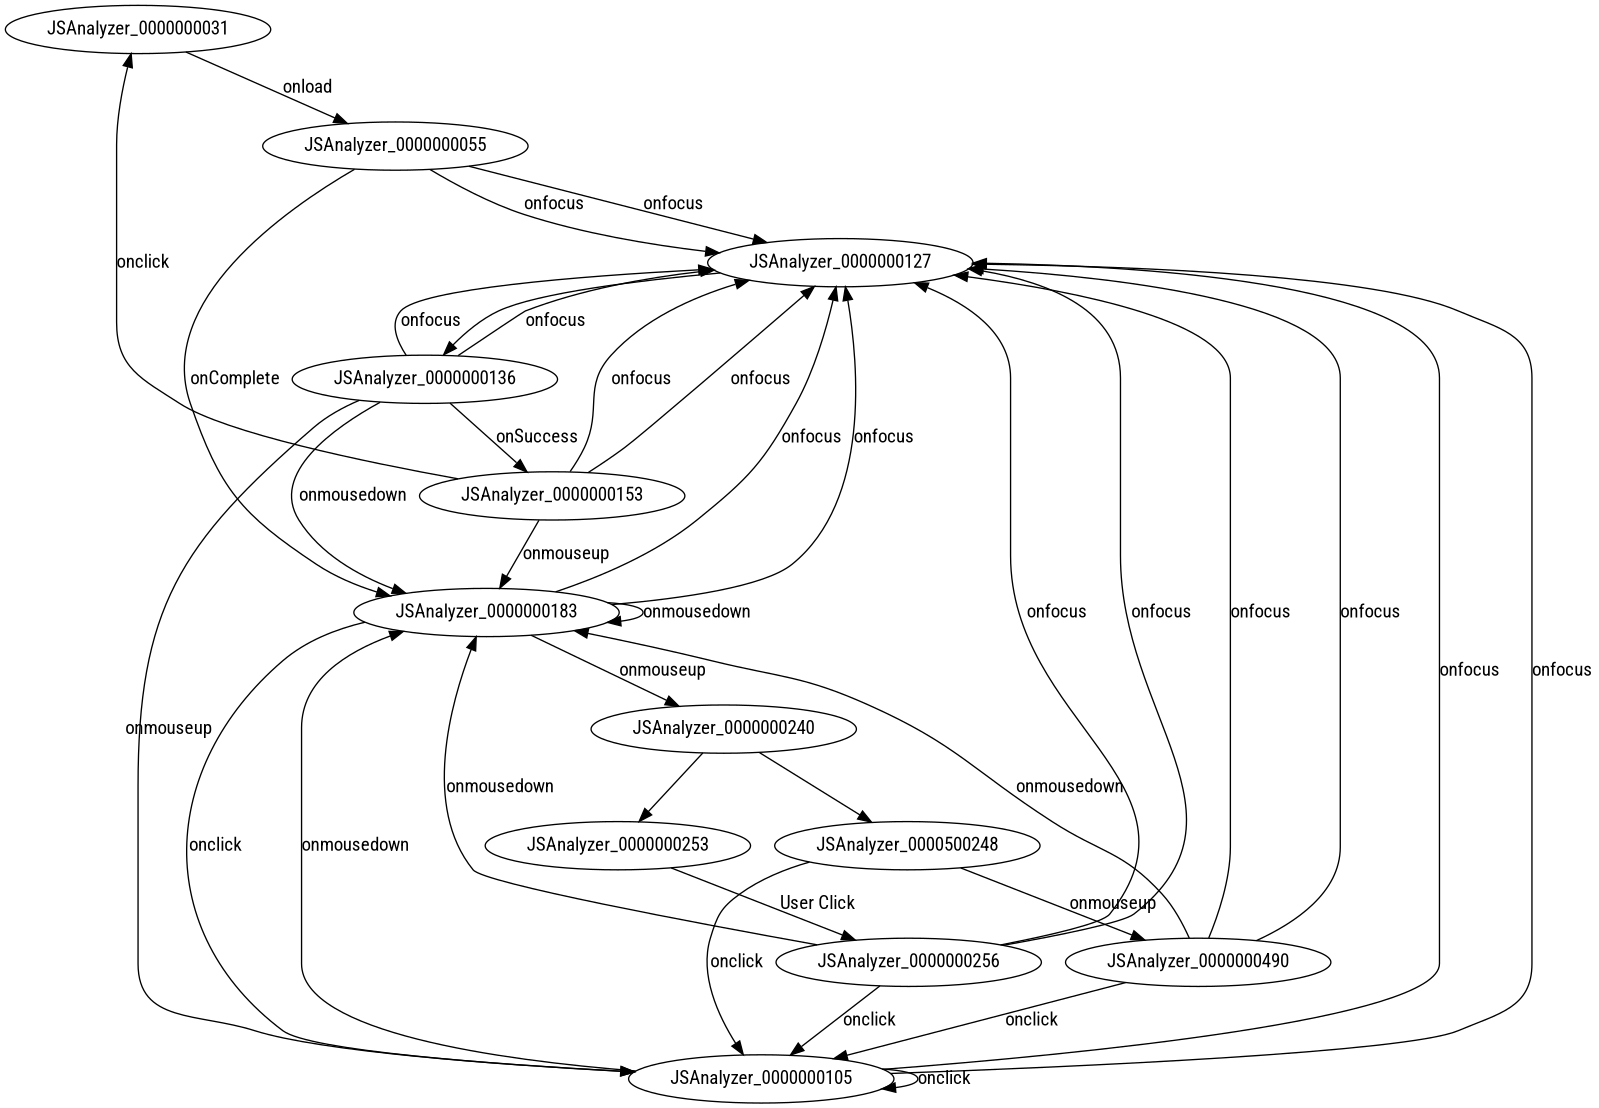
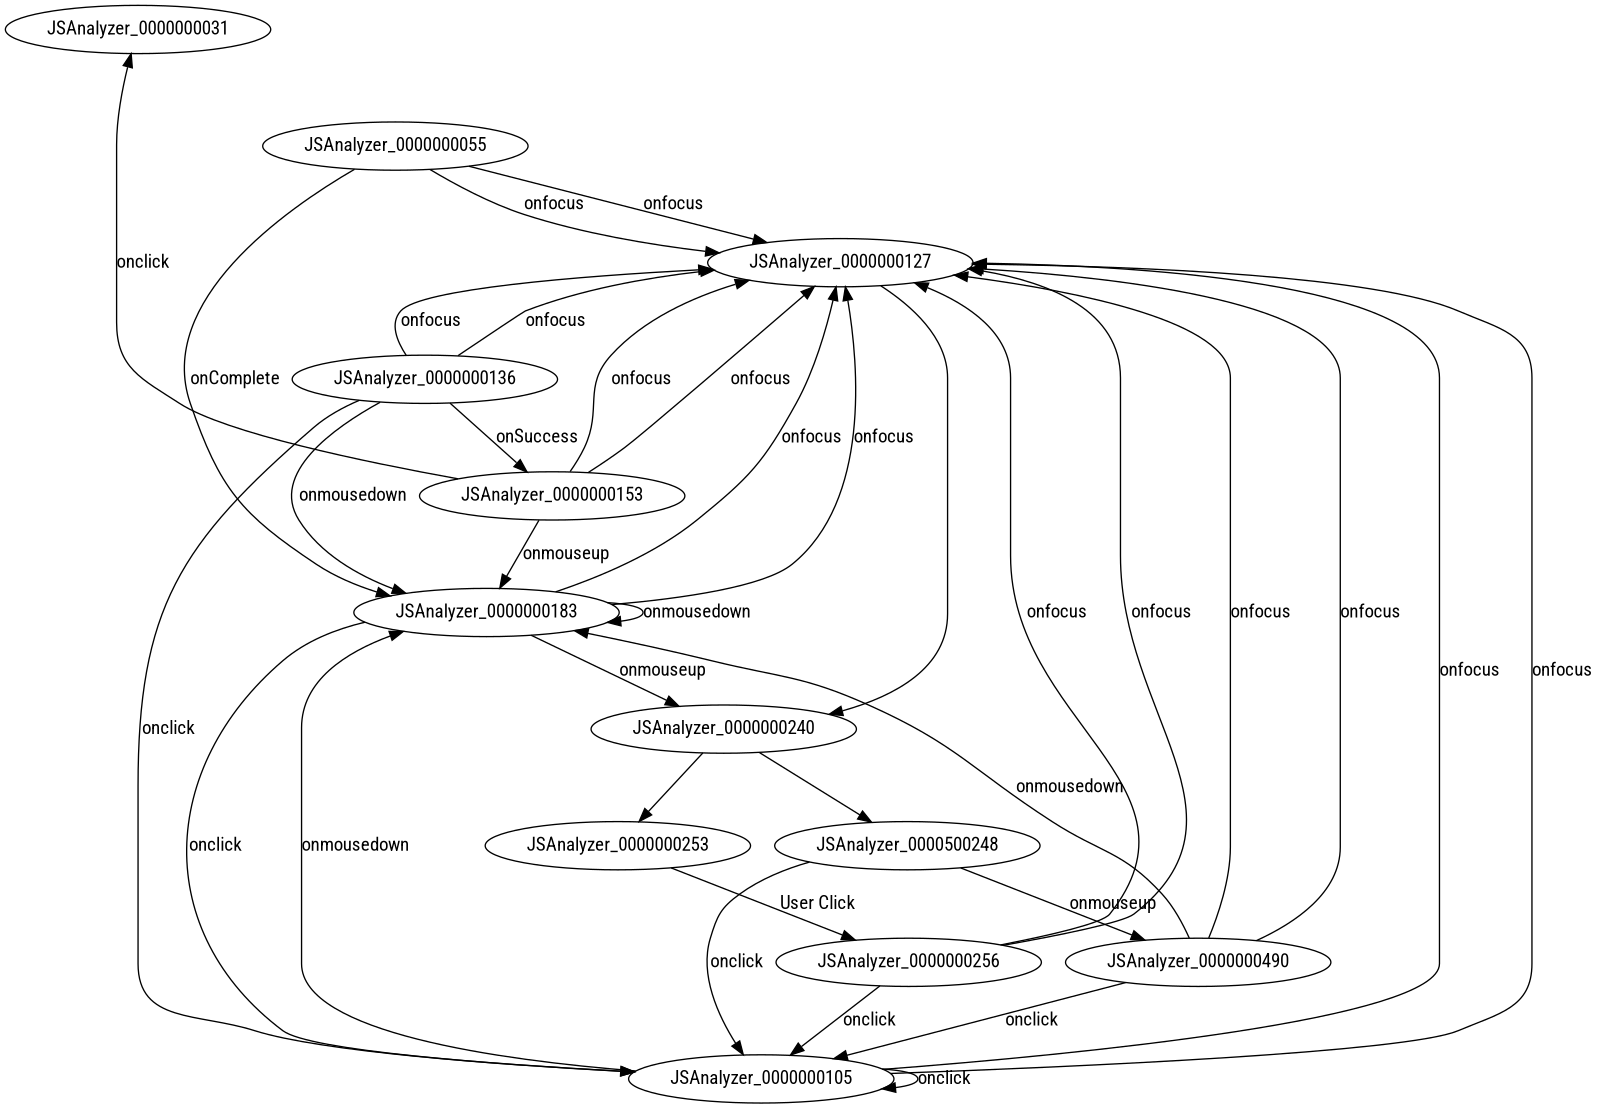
edge "JSAnalyzer_0000000031" -> "JSAnalyzer_0000000055": removed, label "onload"
edge "JSAnalyzer_0000000127" -> "JSAnalyzer_0000000136": now "JSAnalyzer_0000000127" -> "JSAnalyzer_0000000240"
edge "JSAnalyzer_0000000136" -> "JSAnalyzer_0000000105": label "onmouseup" -> "onclick"
edge "JSAnalyzer_0000000256" -> "JSAnalyzer_0000000183": removed, label "onmousedown"
